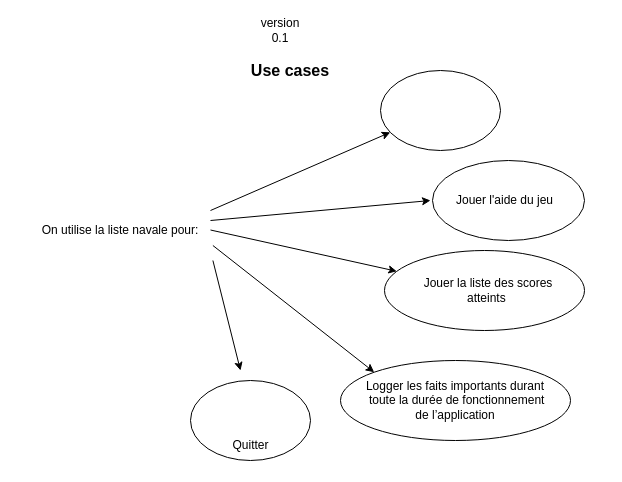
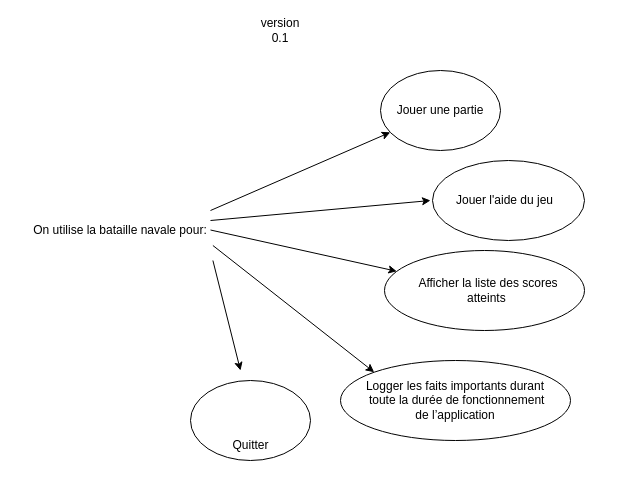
node "Use cases": removed
node "Jouer une partie": added
node "On utilise la liste navale pour:": label "On utilise la liste navale pour:" -> "On utilise la bataille navale pour:"
node "Jouer la liste des scores atteints": label "Jouer la liste des scores atteints" -> "Afficher la liste des scores atteints"
